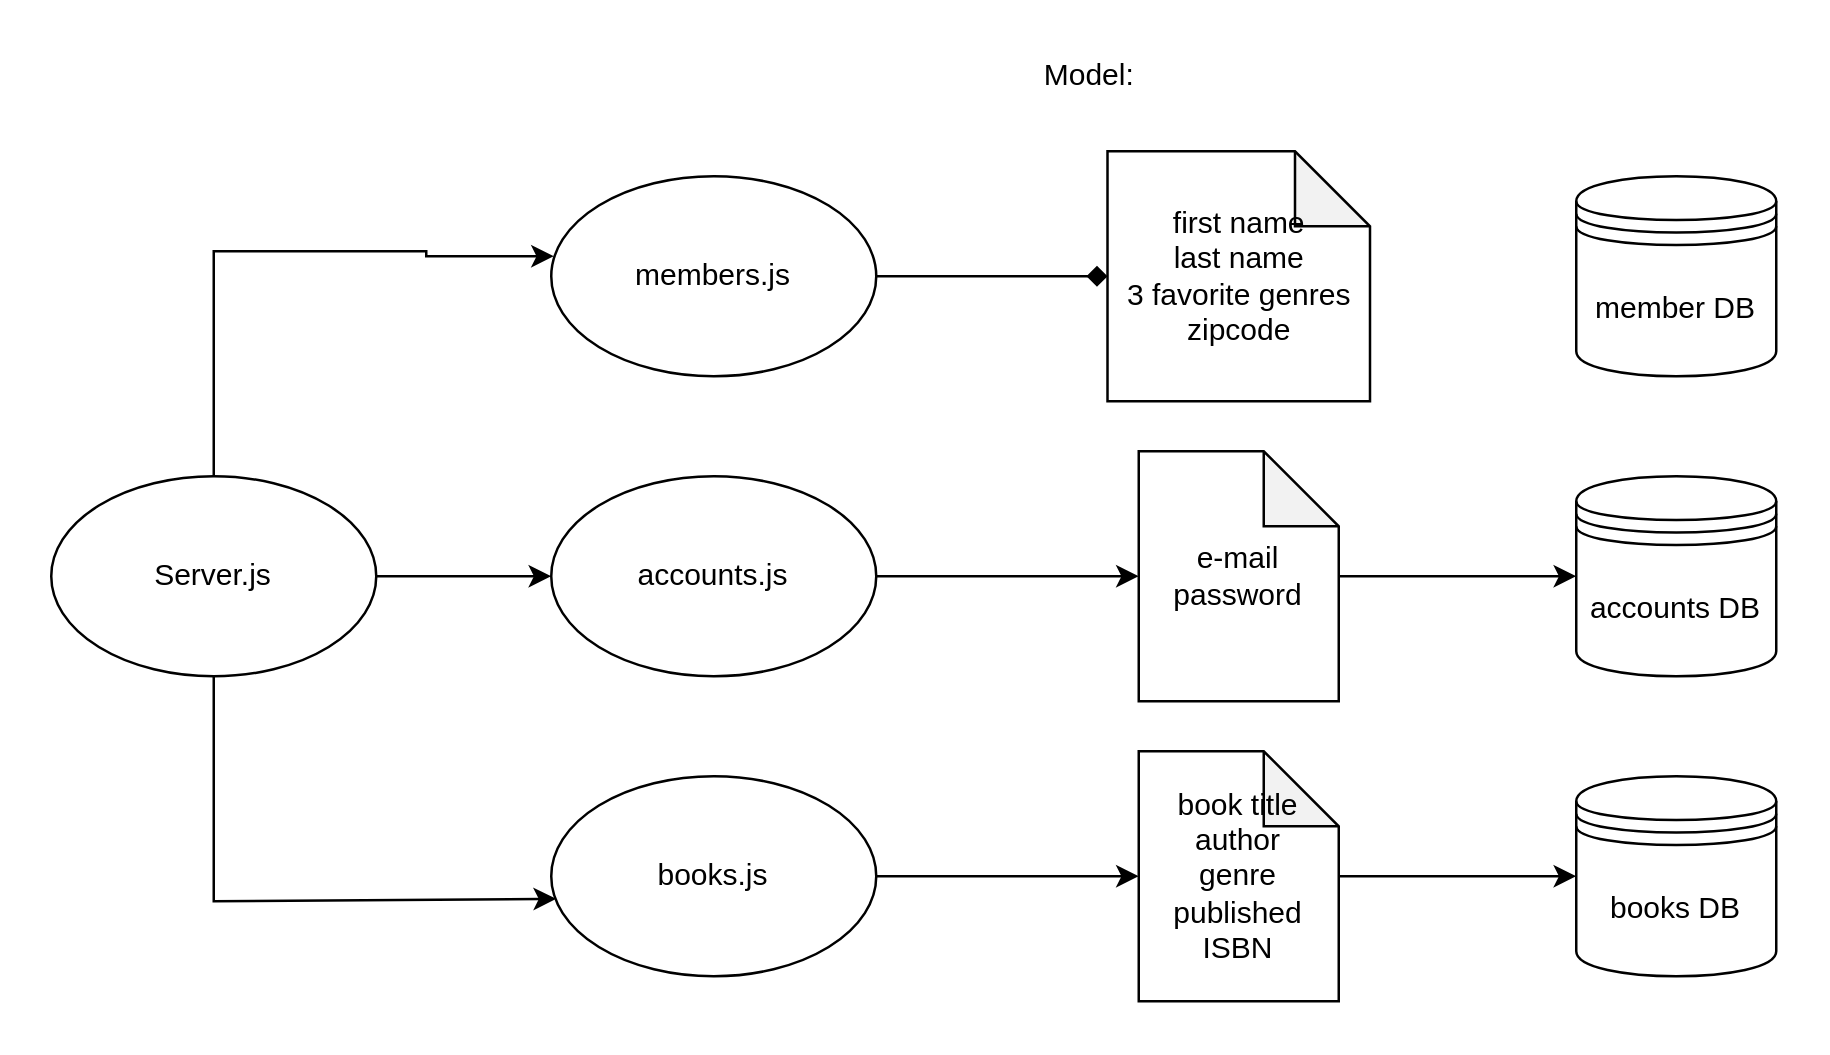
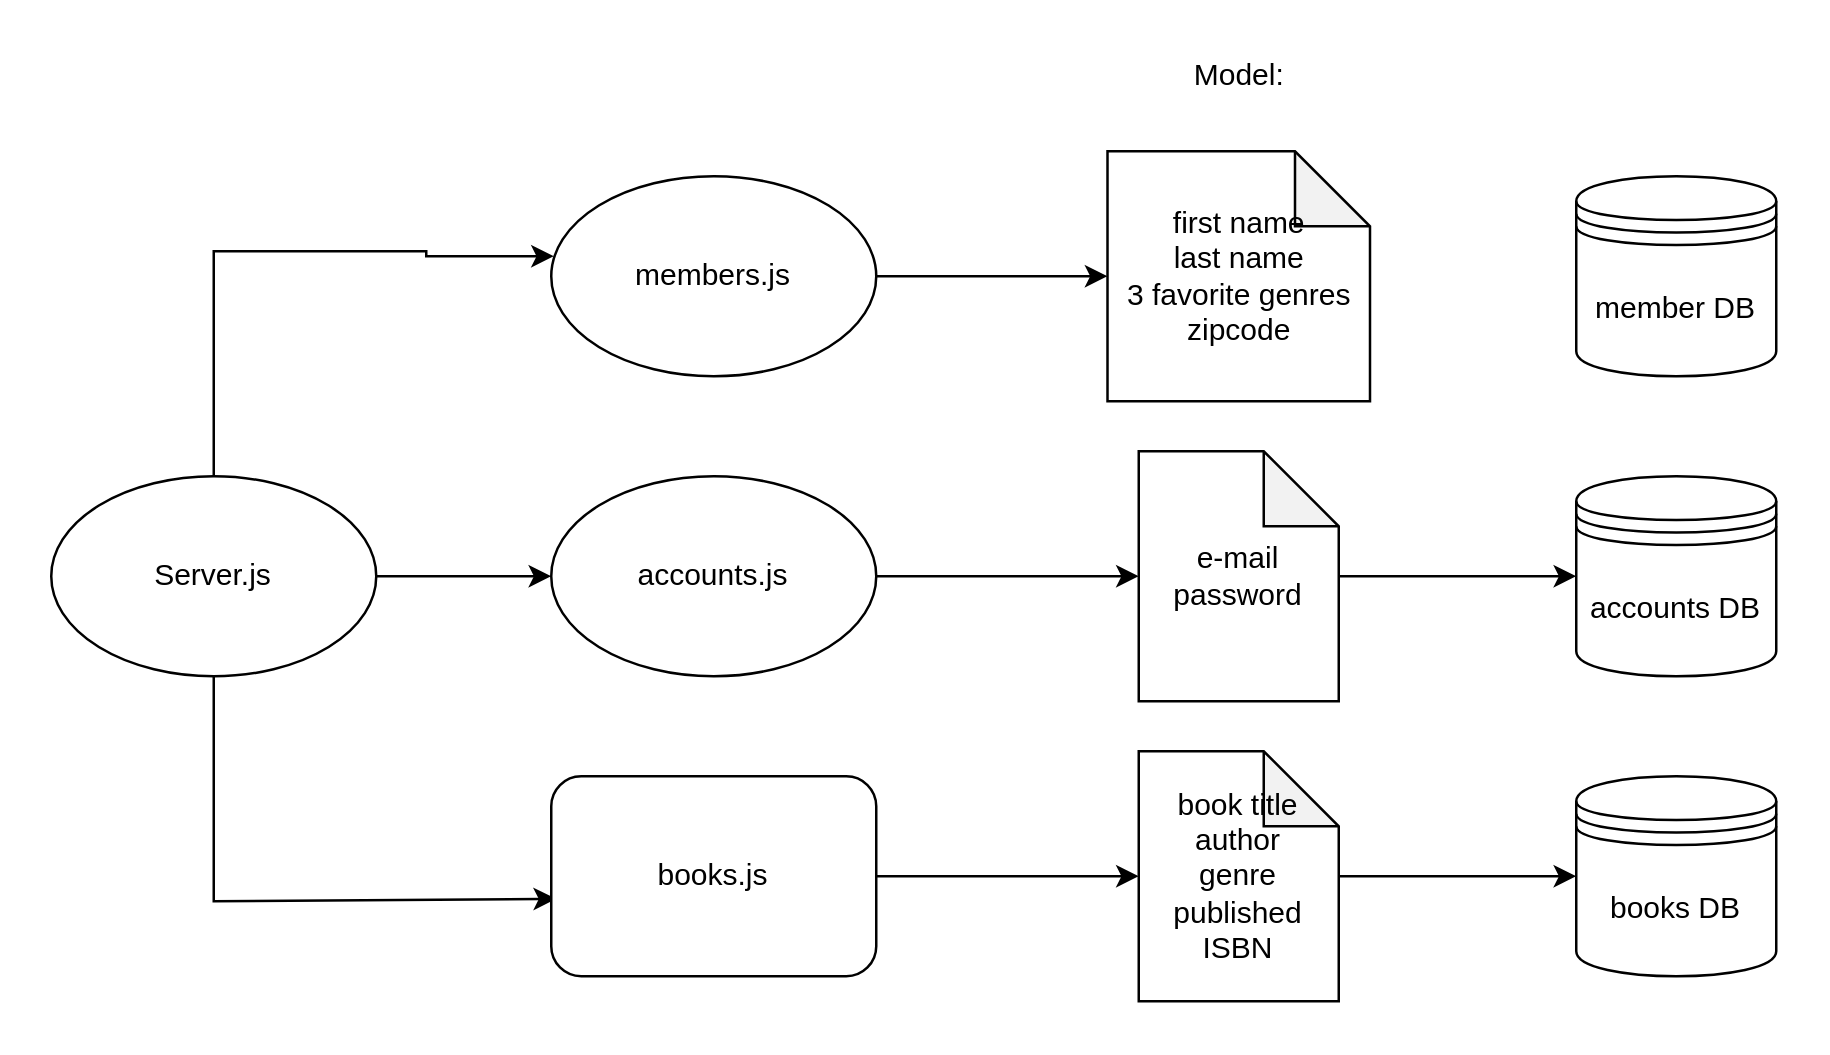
node "Model:": moved (1089, 76) -> (1239, 76)
edge "members.js" -> "first name last name 3 favorite genres zipcode": arrowhead diamond -> classic
node "books.js": shape ellipse -> rounded rectangle
